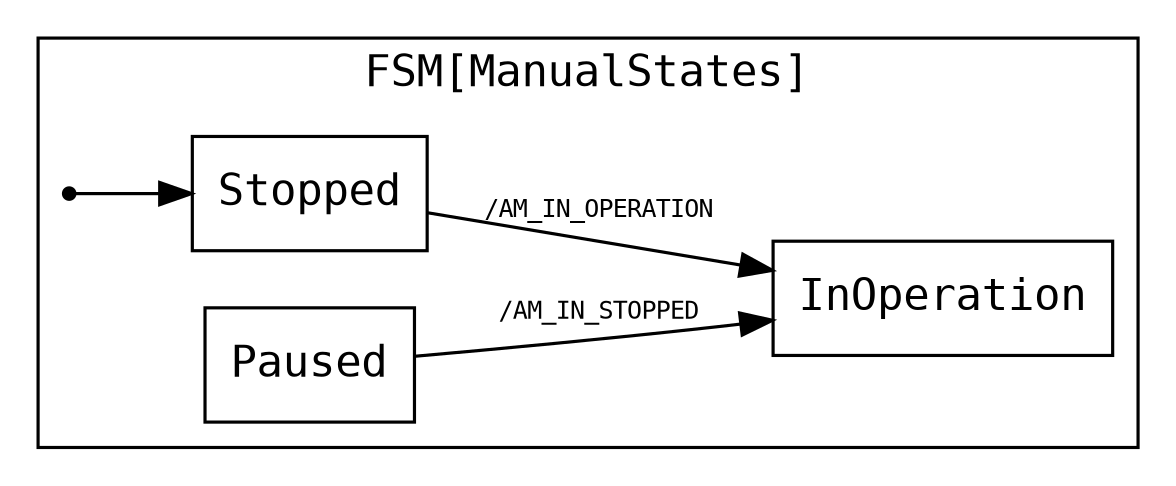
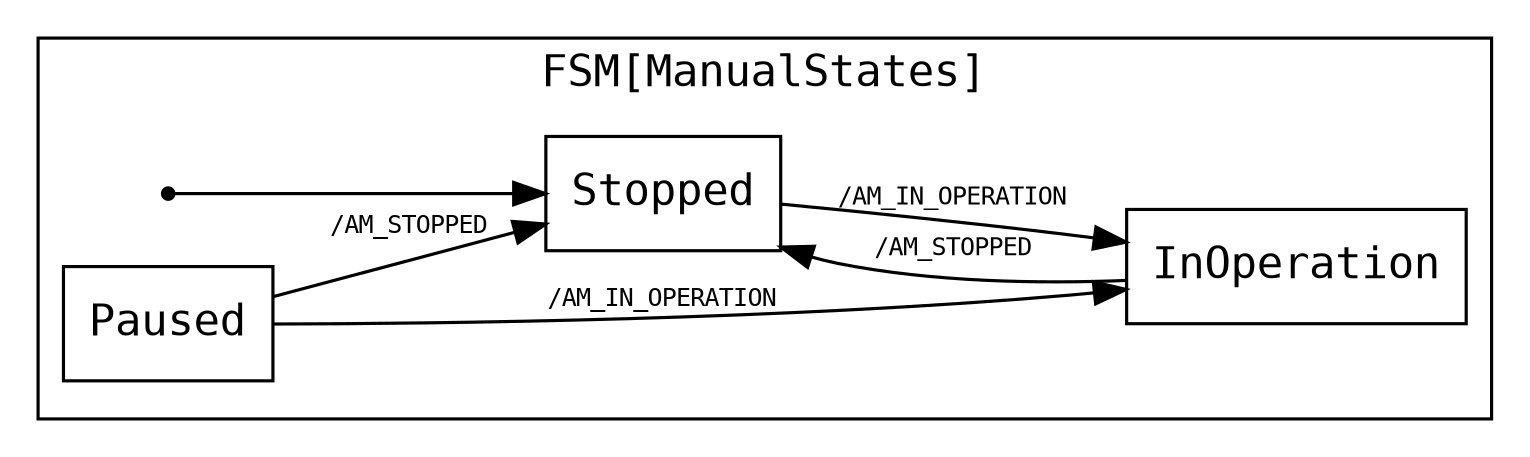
edge "Paused" -> "Stopped": added, label "/AM_STOPPED"
edge "InOperation" -> "Stopped": added, label "/AM_STOPPED"
edge "Paused" -> "InOperation": label "/AM_IN_STOPPED" -> "/AM_IN_OPERATION"
